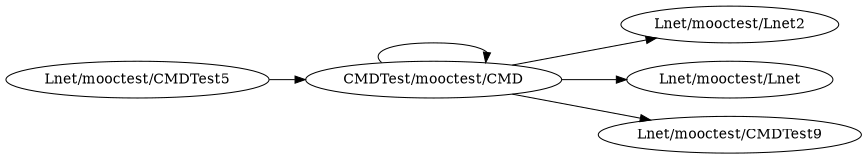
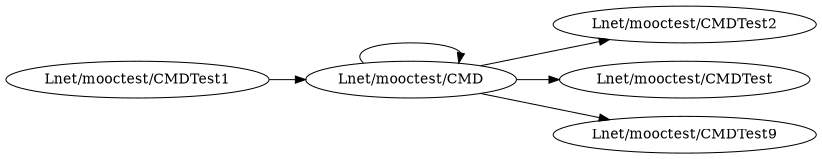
node "Lnet/mooctest/Lnet2": label "Lnet/mooctest/Lnet2" -> "Lnet/mooctest/CMDTest2"
node "Lnet/mooctest/CMDTest5": label "Lnet/mooctest/CMDTest5" -> "Lnet/mooctest/CMDTest1"
node "CMDTest/mooctest/CMD": label "CMDTest/mooctest/CMD" -> "Lnet/mooctest/CMD"
node "Lnet/mooctest/Lnet": label "Lnet/mooctest/Lnet" -> "Lnet/mooctest/CMDTest"
